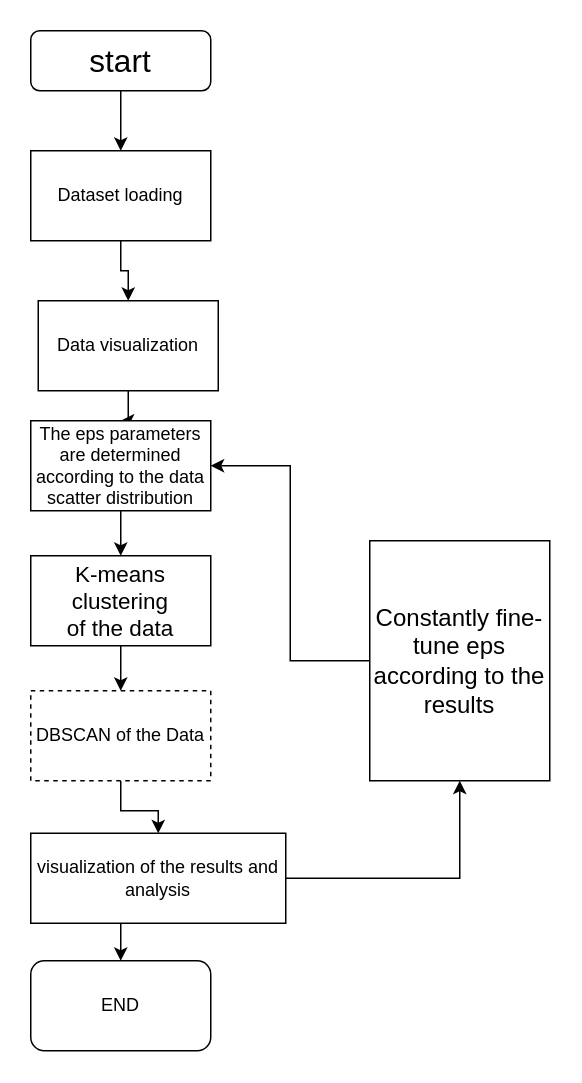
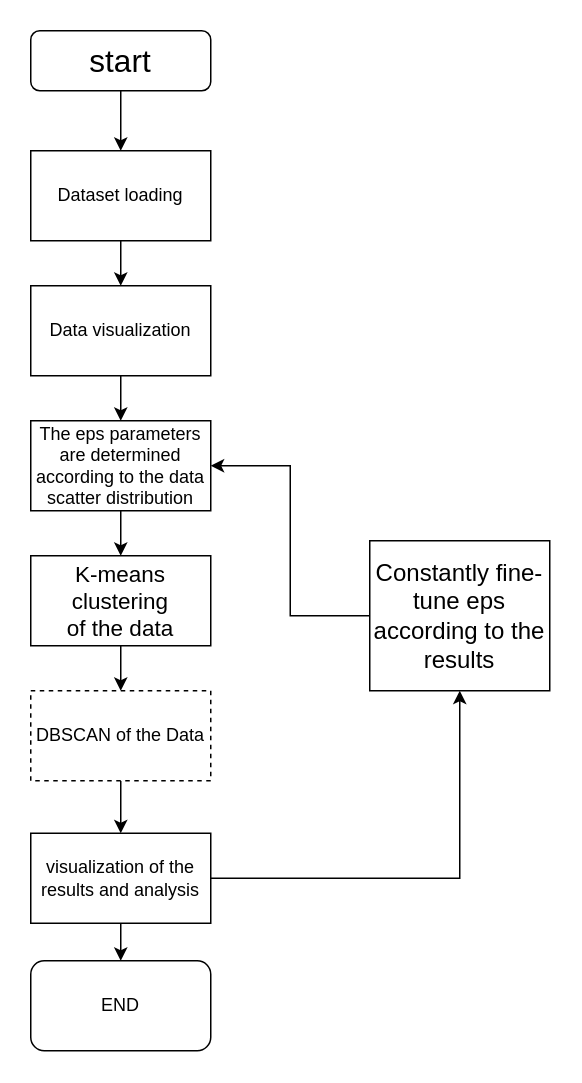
node "Data visualization": moved (128, 346) -> (121, 331)
node "Constantly fine-tune eps according to the results": size 180x240 -> 180x150
node "visualization of the results and analysis": size 255x90 -> 180x90
